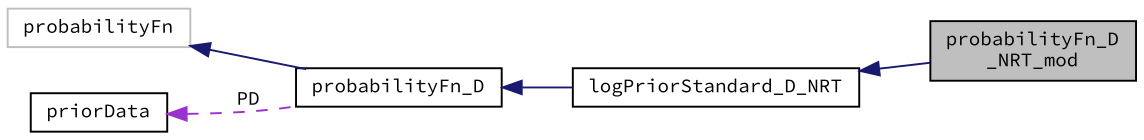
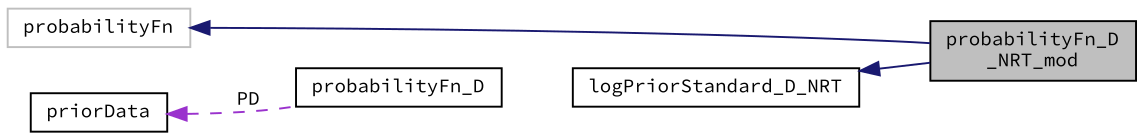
edge "probabilityFn_D" -> "probabilityFn": now "probabilityFn_D _NRT_mod" -> "probabilityFn"
edge "logPriorStandard_D_NRT" -> "probabilityFn_D": removed
